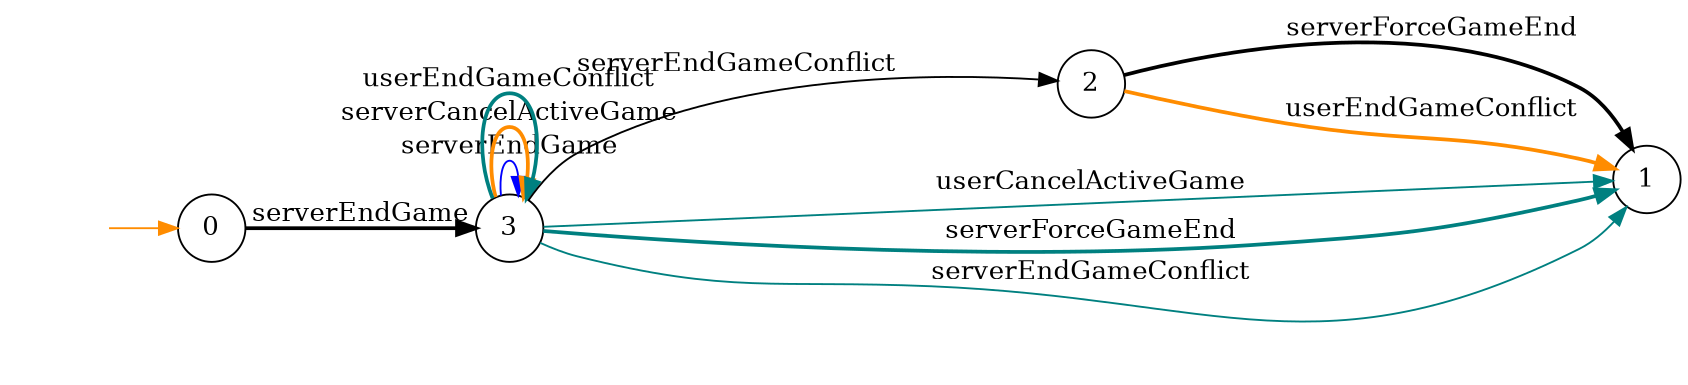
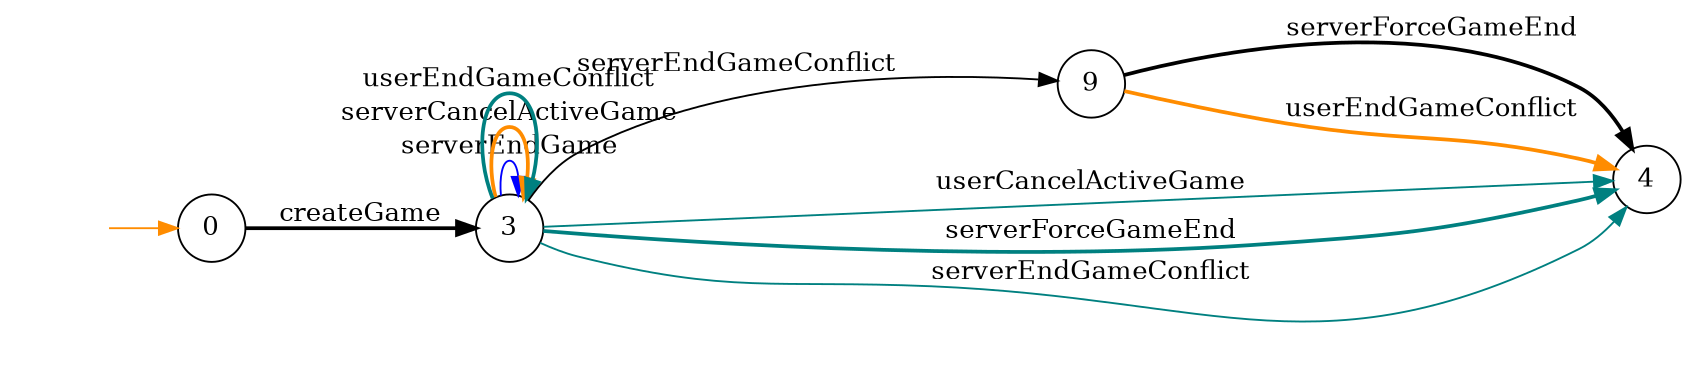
node "2": label "2" -> "9"
node "1": label "1" -> "4"
edge "0" -> "3": label "serverEndGame" -> "createGame"
